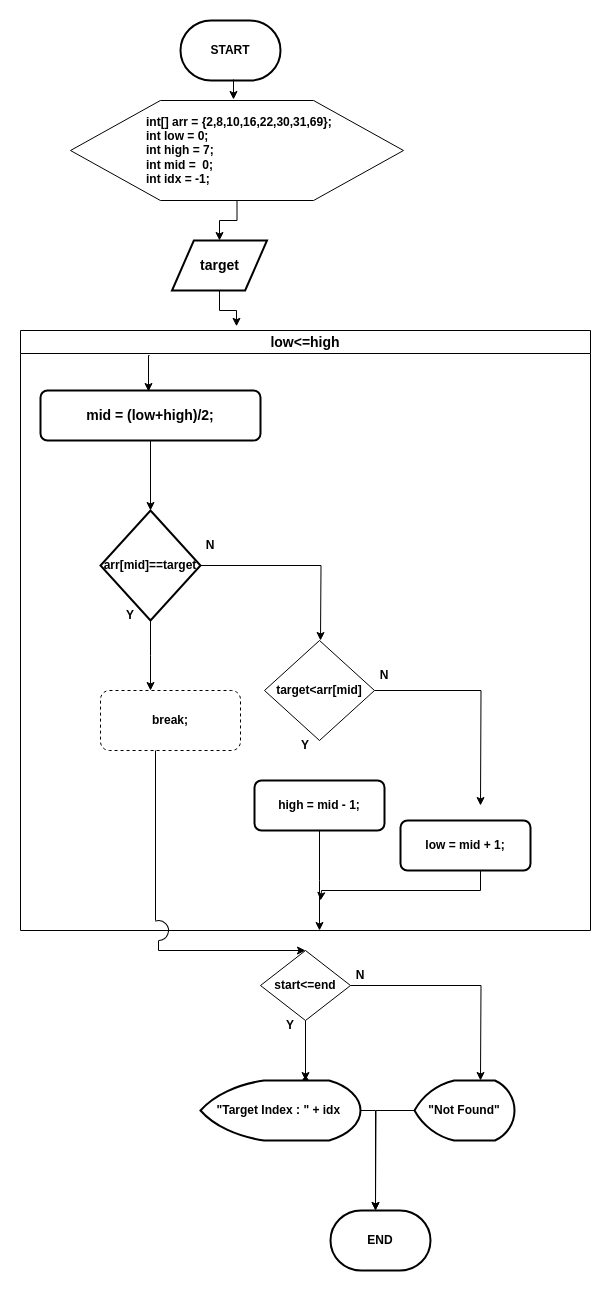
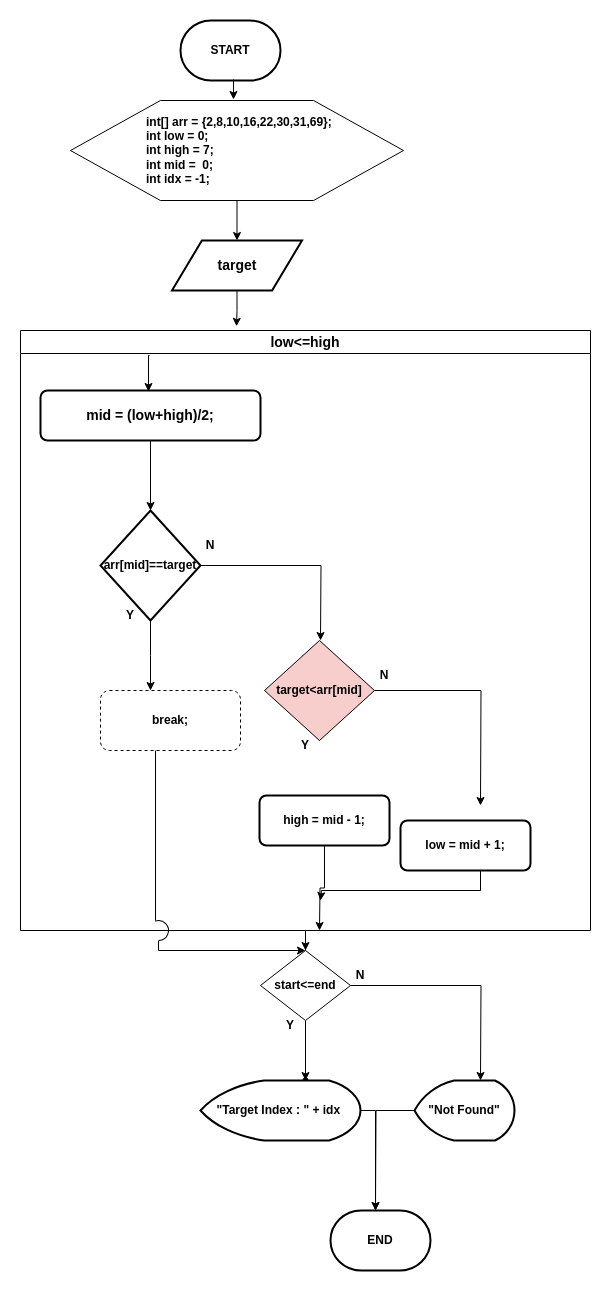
node "target": size 95x50 -> 130x50
node "target<arr[mid]": fillcolor #ffffff -> #f8cecc
node "high = mid - 1;": moved (320, 806) -> (325, 821)
edge "low<=high" -> "start<=end": added
